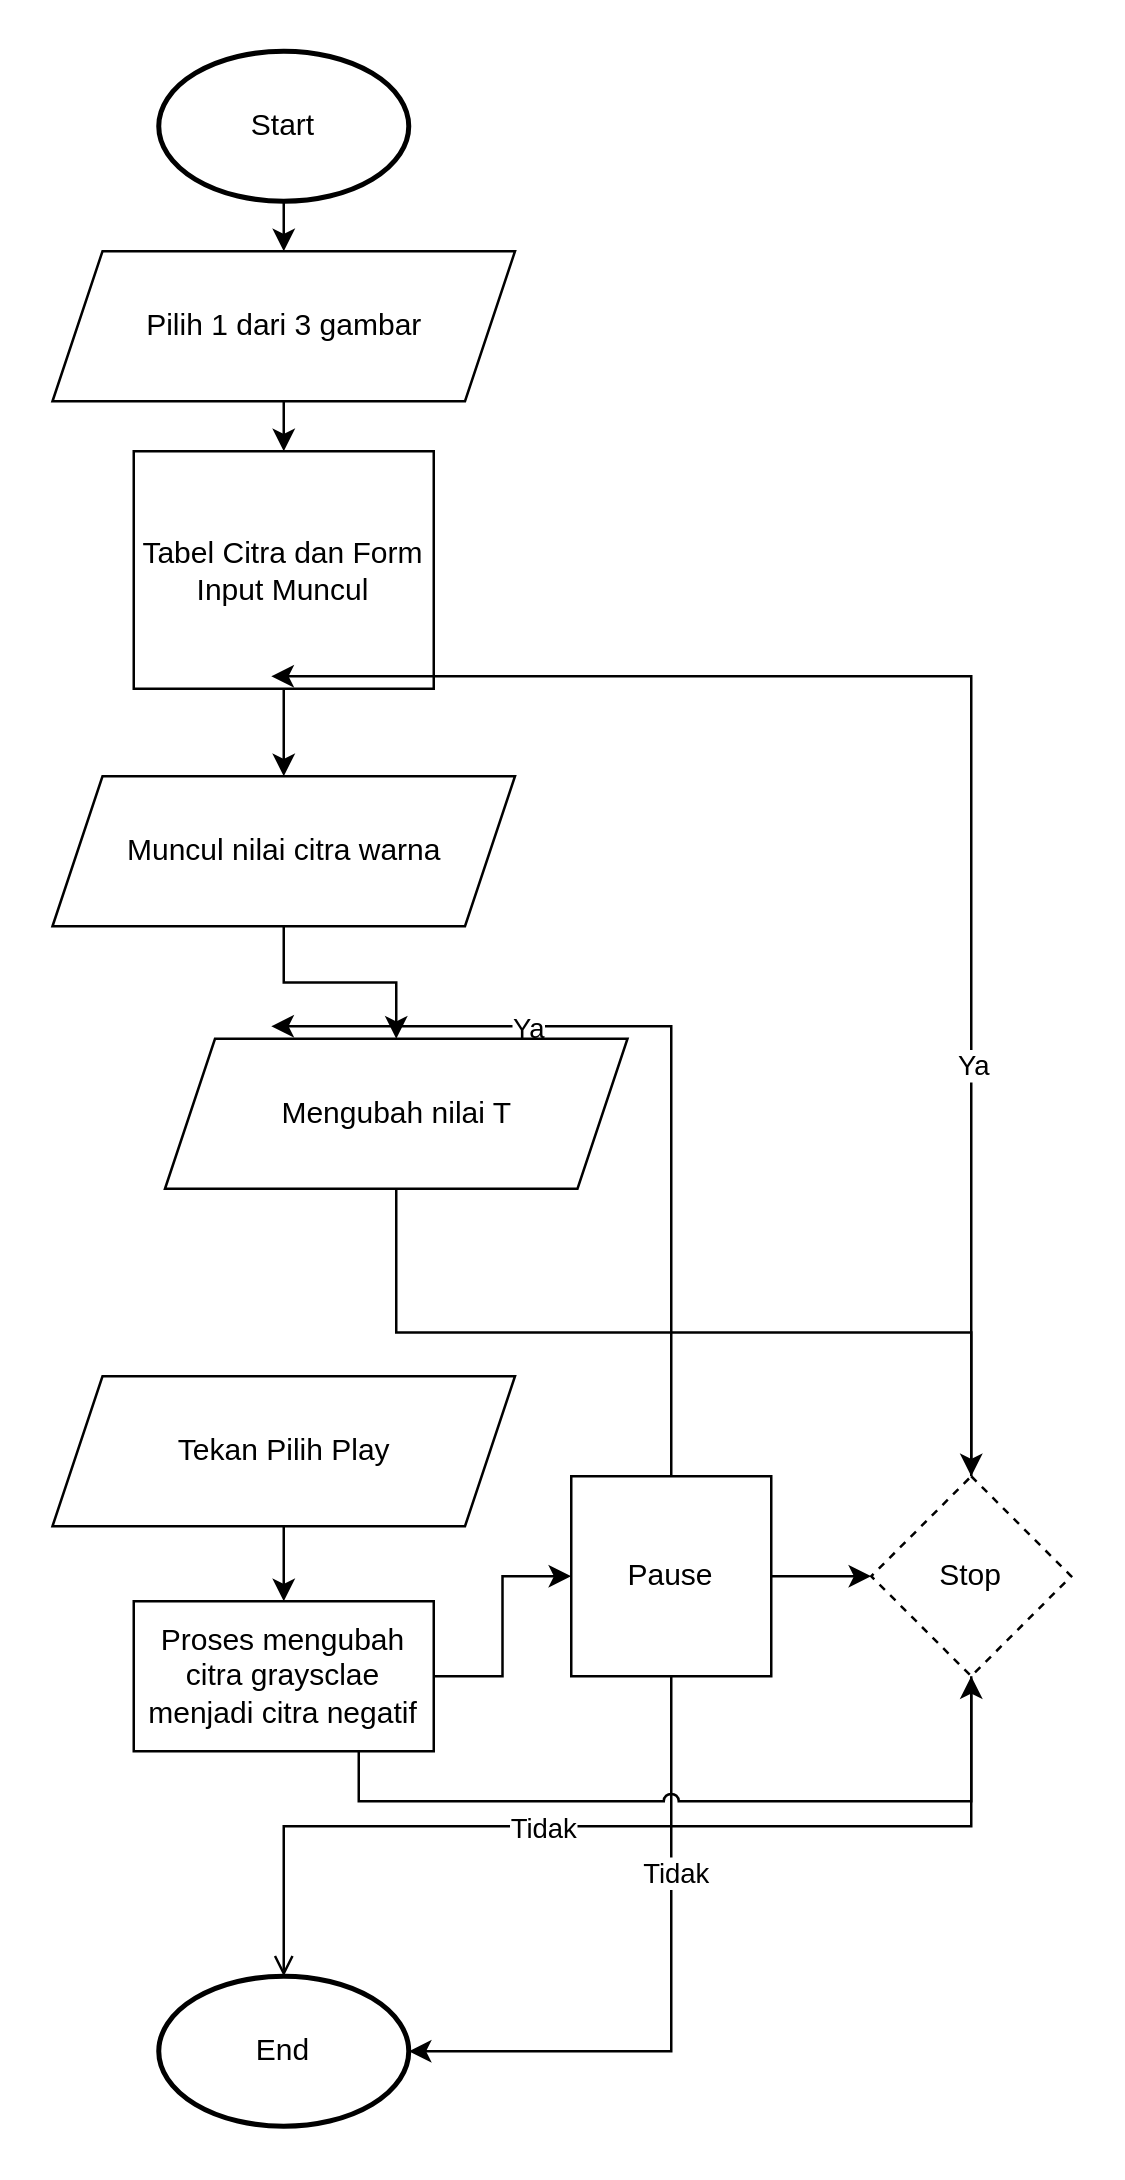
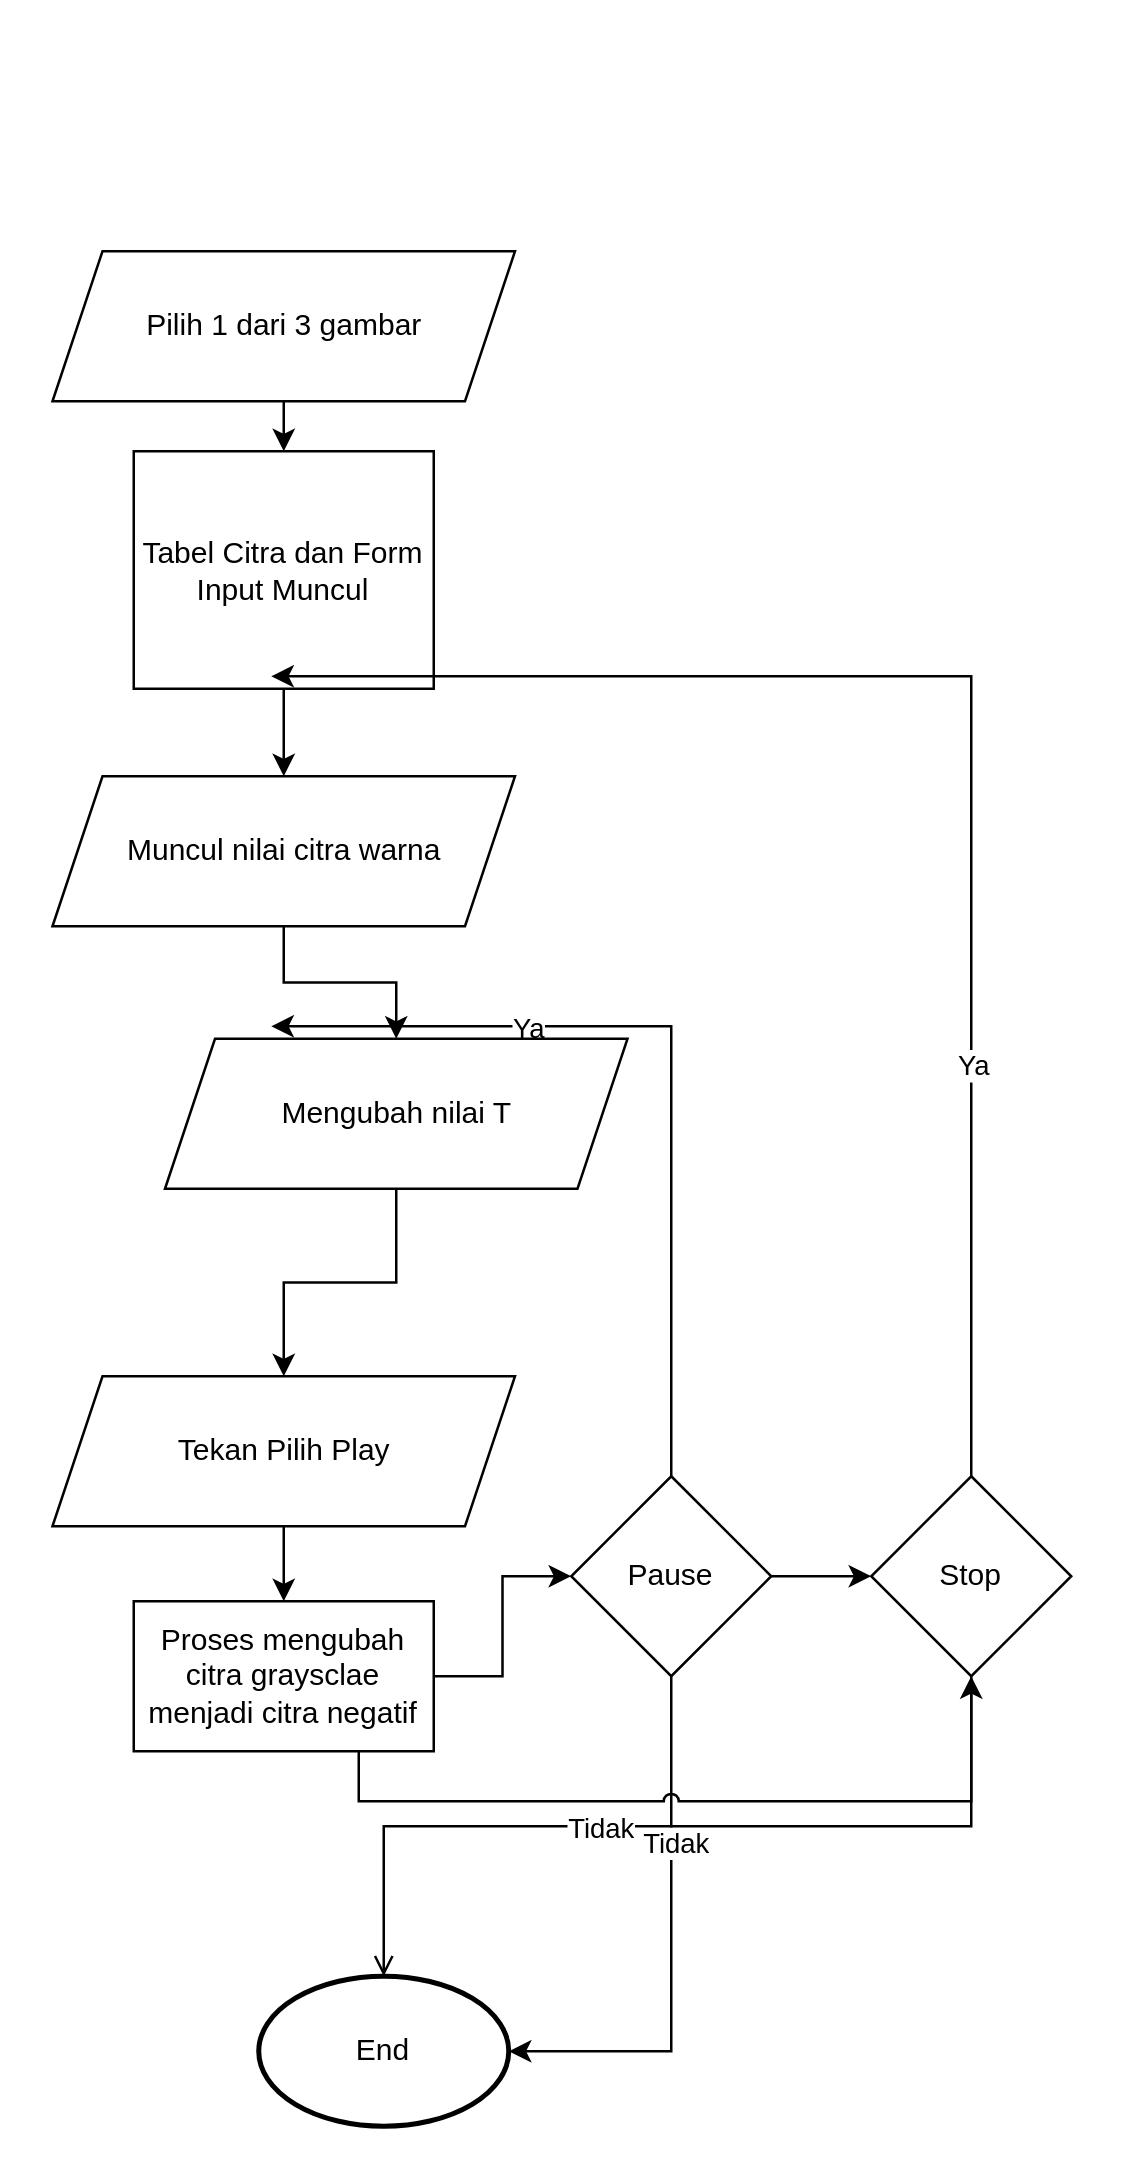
node "Start": removed
edge "Start" -> "Pilih 1 dari 3 gambar": removed
edge "Mengubah nilai T" -> "Stop": now "Mengubah nilai T" -> "Tekan Pilih Play"
node "Pause": shape rectangle -> diamond
node "Stop": style dashed -> solid
node "End": moved (284, 2051) -> (384, 2051)
